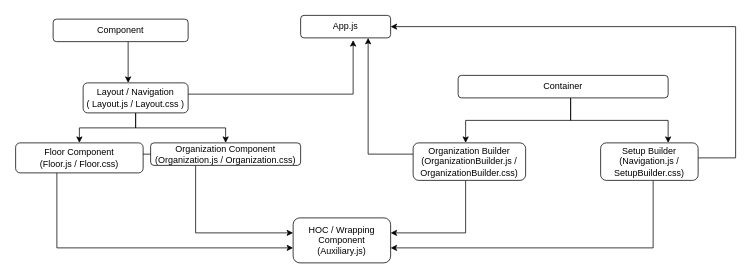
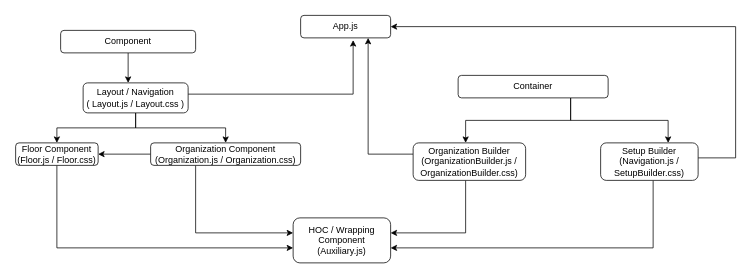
node "Component": moved (120, 30) -> (128, 42)
node "Container": size 210x23 -> 150x23
node "Floor Component (Floor.js / Floor.css)": size 128x30 -> 83x23
